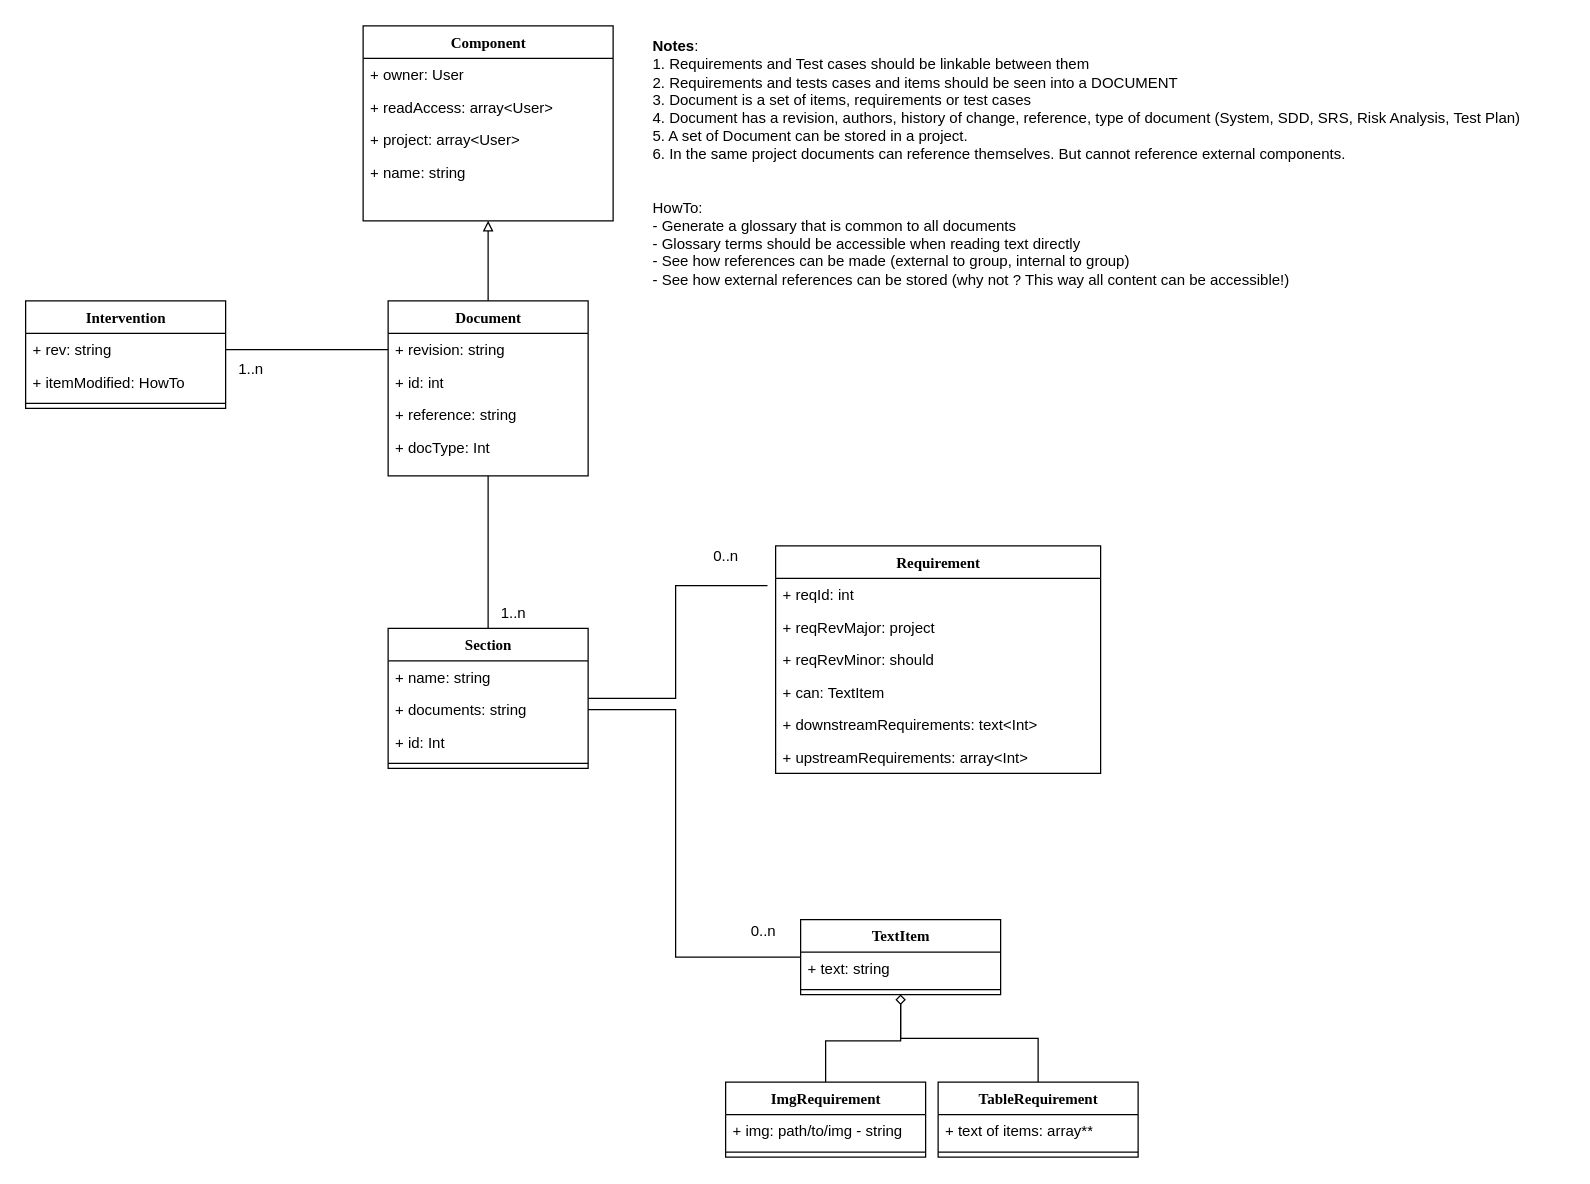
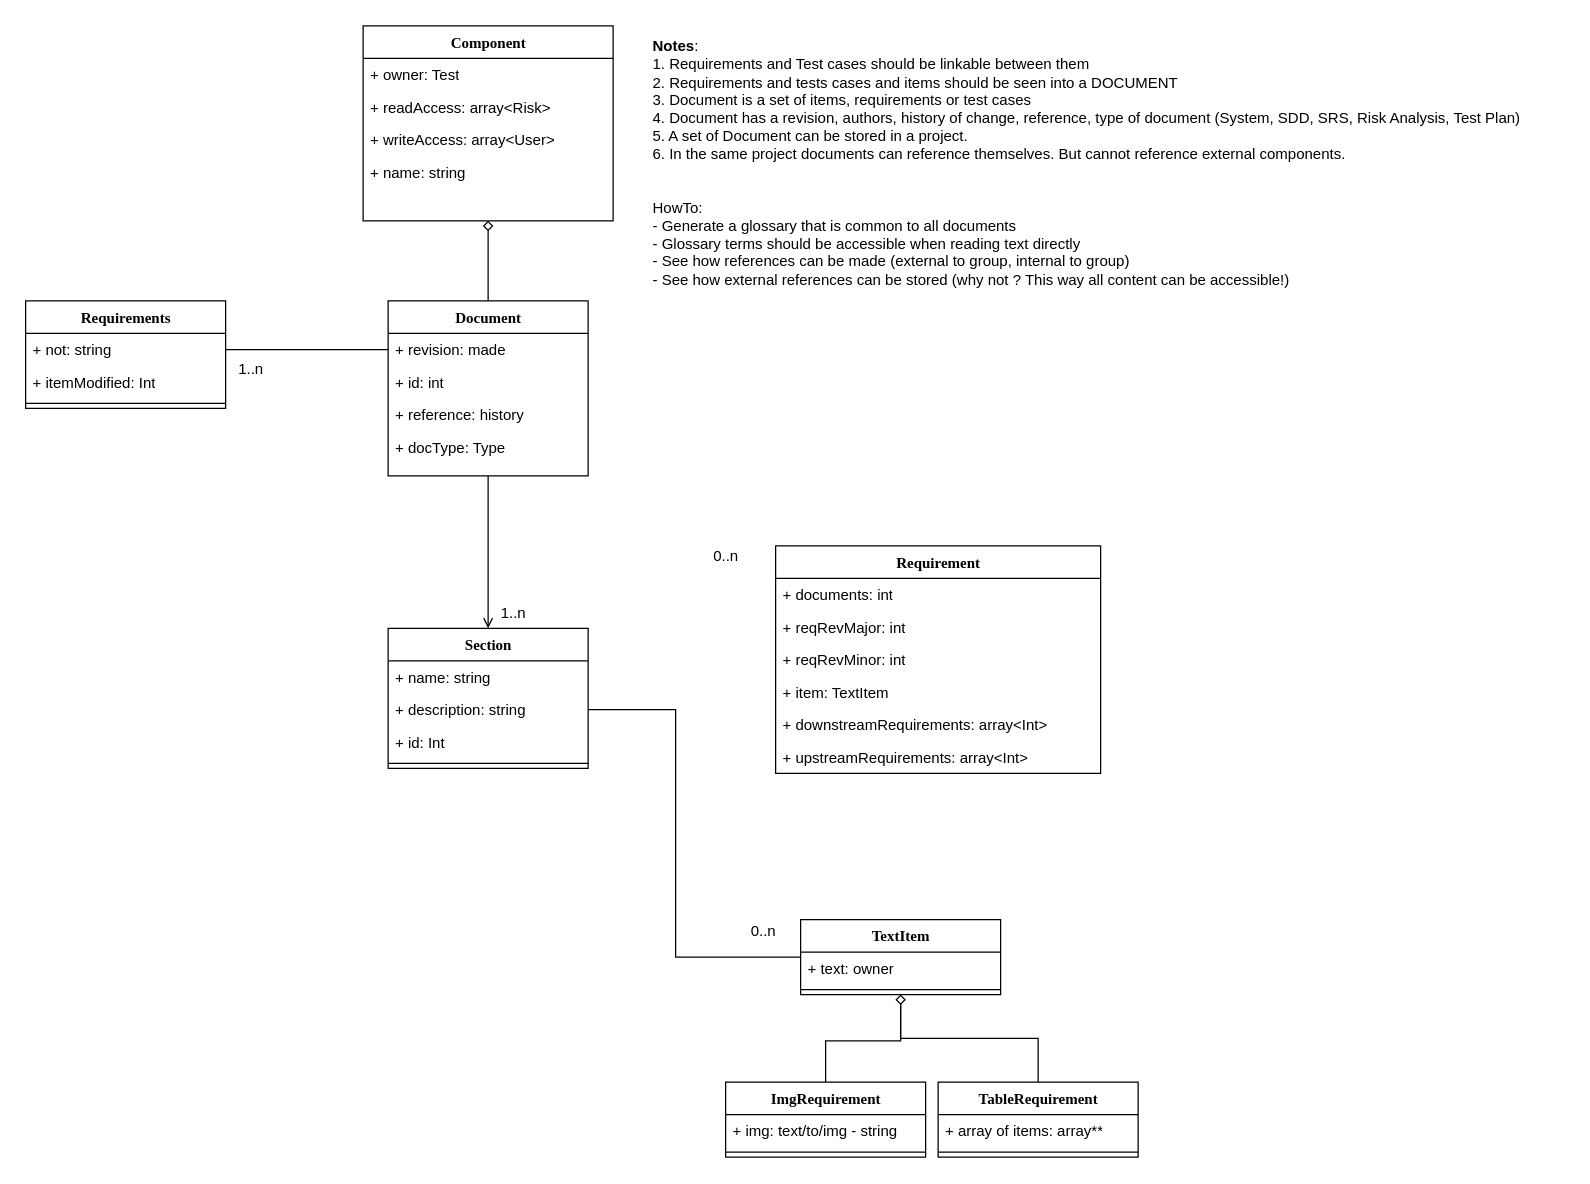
node "+ owner: User": label "+ owner: User" -> "+ owner: Test"
node "+ readAccess: array<User>": label "+ readAccess: array<User>" -> "+ readAccess: array<Risk>"
node "+ project: array<User>": label "+ project: array<User>" -> "+ writeAccess: array<User>"
edge "Document" -> "Component": arrowhead block -> diamond
node "Intervention": label "Intervention" -> "Requirements"
node "+ rev: string": label "+ rev: string" -> "+ not: string"
node "+ revision: string": label "+ revision: string" -> "+ revision: made"
node "+ itemModified: HowTo": label "+ itemModified: HowTo" -> "+ itemModified: Int"
node "+ reference: string": label "+ reference: string" -> "+ reference: history"
node "+ docType: Int": label "+ docType: Int" -> "+ docType: Type"
node "+ reqId: int": label "+ reqId: int" -> "+ documents: int"
edge "Document" -- "Section": arrowhead none -> open
node "+ reqRevMajor: project": label "+ reqRevMajor: project" -> "+ reqRevMajor: int"
edge "Requirement" -- "Section": removed
node "+ reqRevMinor: should": label "+ reqRevMinor: should" -> "+ reqRevMinor: int"
node "+ can: TextItem": label "+ can: TextItem" -> "+ item: TextItem"
node "+ documents: string": label "+ documents: string" -> "+ description: string"
node "+ downstreamRequirements: text<Int>": label "+ downstreamRequirements: text<Int>" -> "+ downstreamRequirements: array<Int>"
node "+ text: string": label "+ text: string" -> "+ text: owner"
node "+ text of items: array**": label "+ text of items: array**" -> "+ array of items: array**"
node "+ img: path/to/img - string": label "+ img: path/to/img - string" -> "+ img: text/to/img - string"
